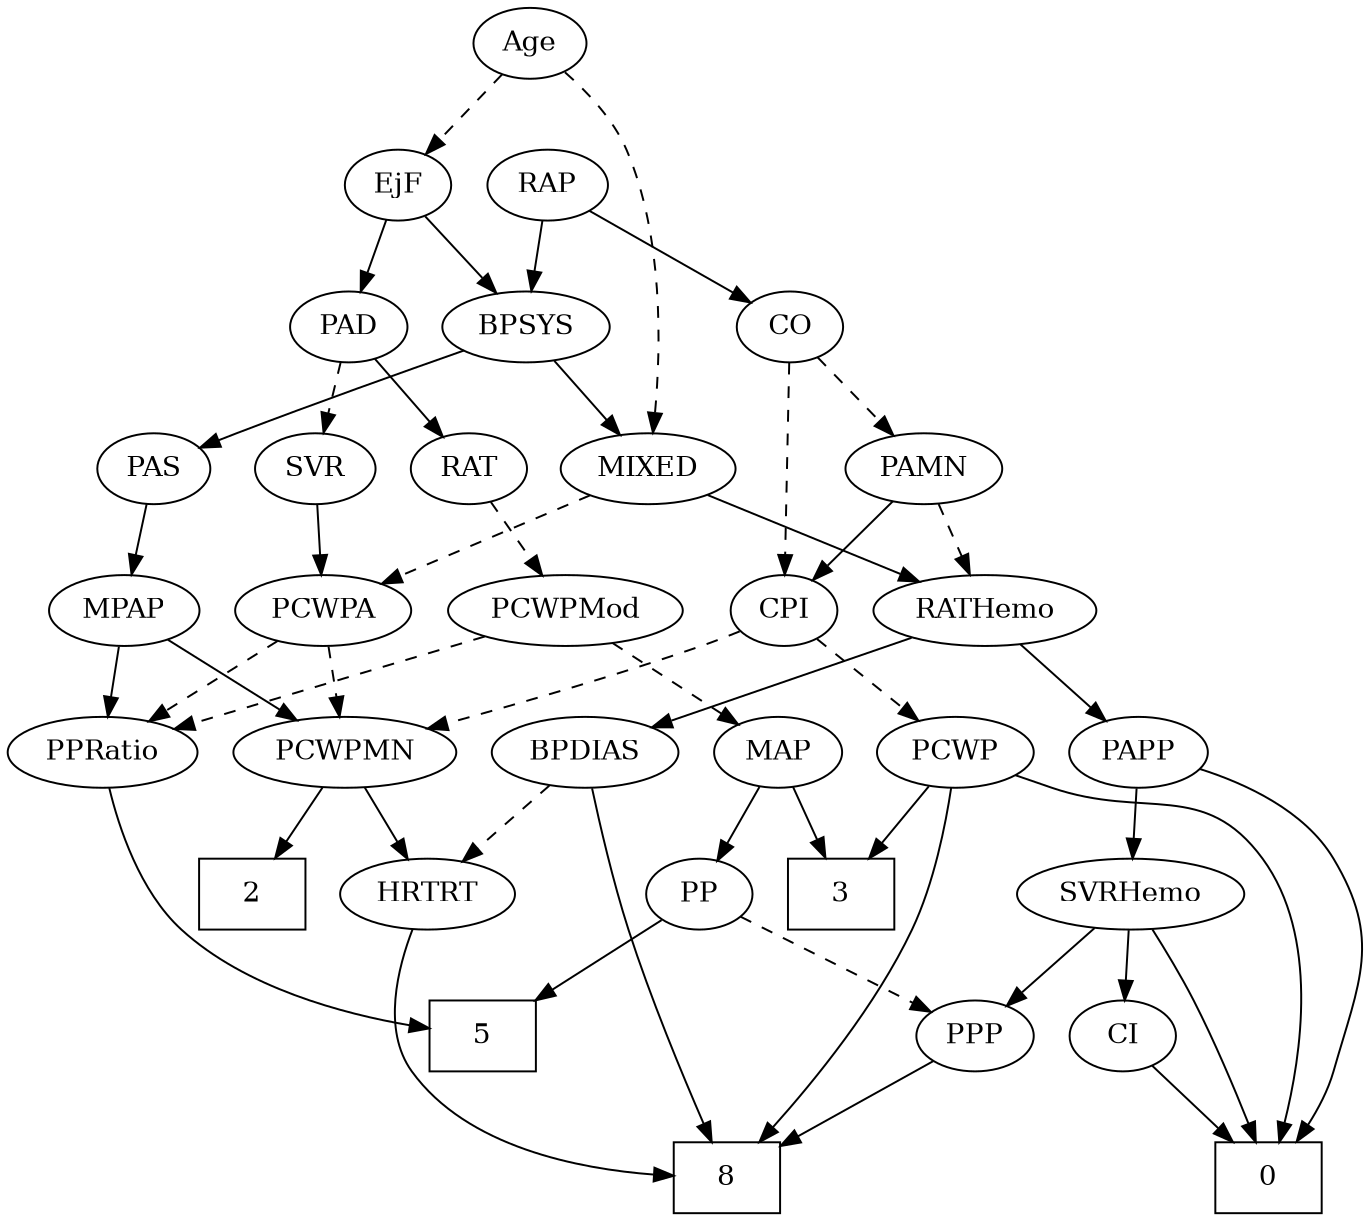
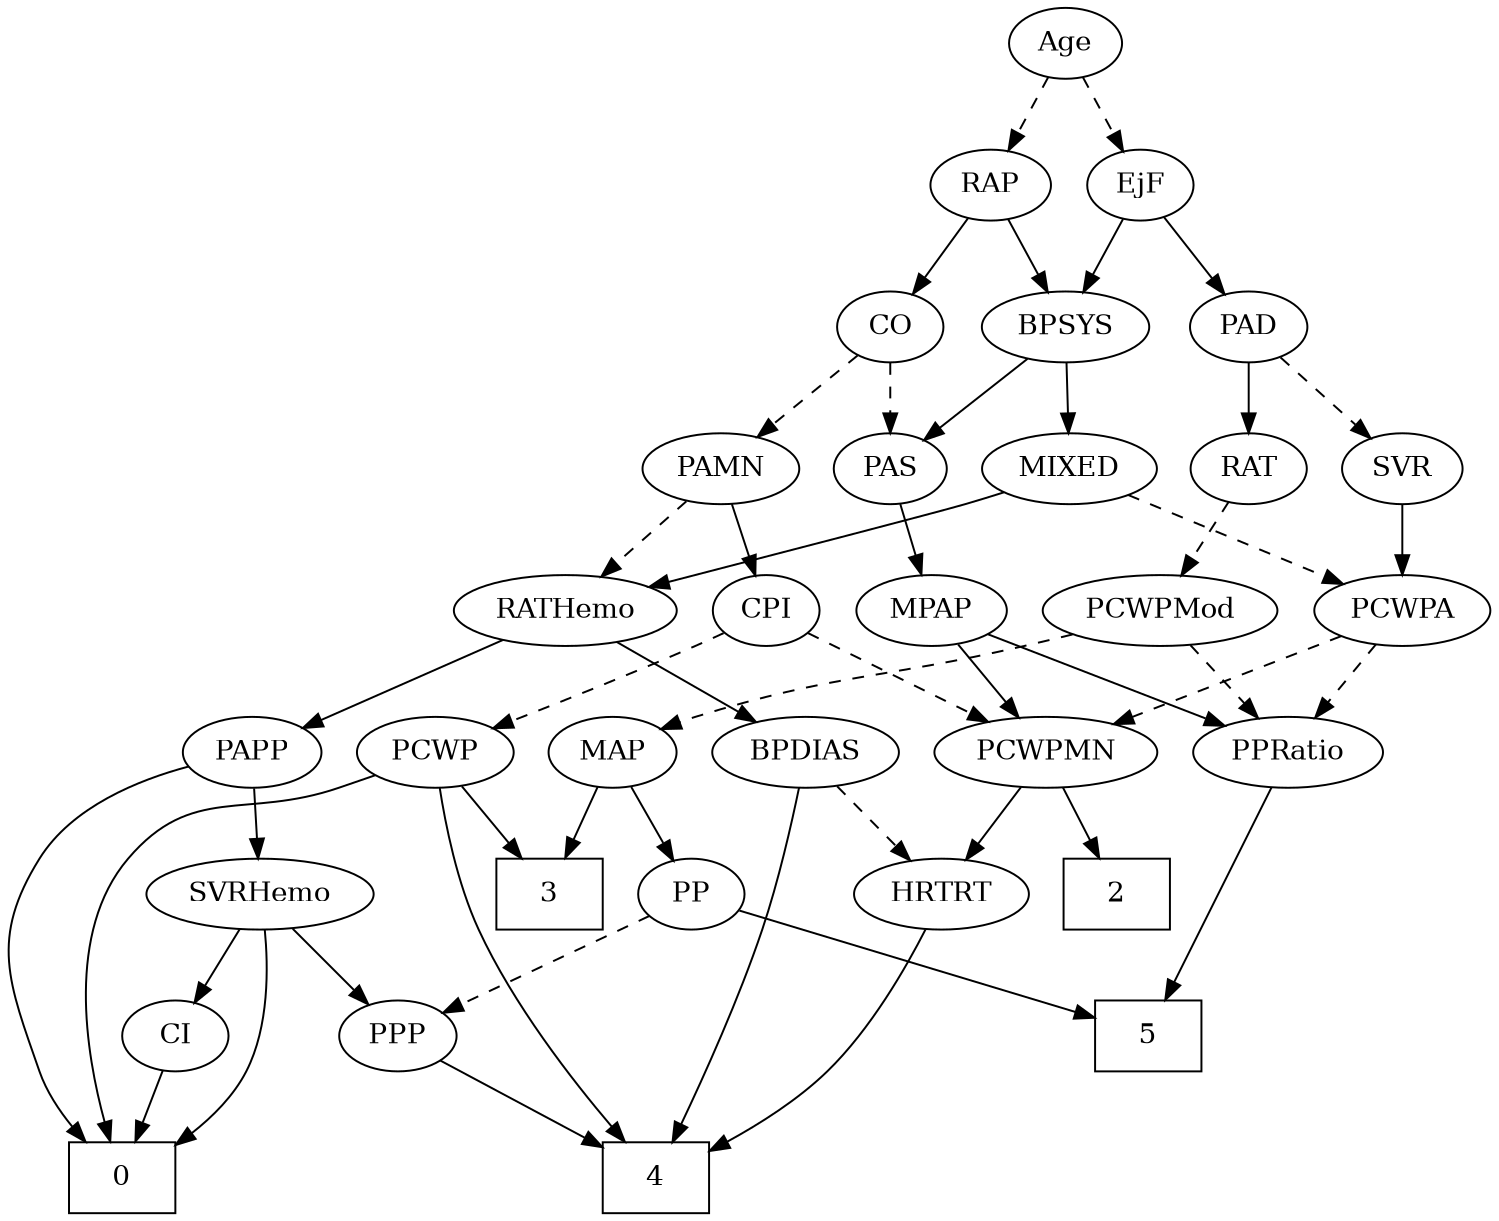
edge "Age" -> "MIXED": now "Age" -> "RAP"
edge "CO" -> "CPI": now "CO" -> "PAS"
node "8": label "8" -> "4"
